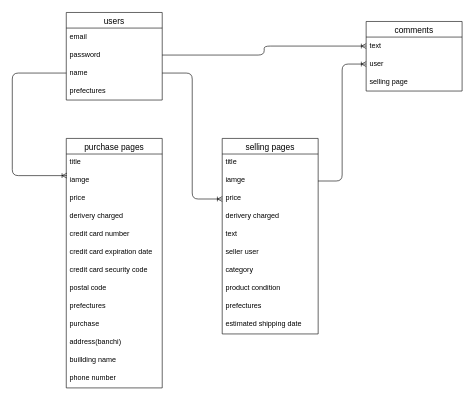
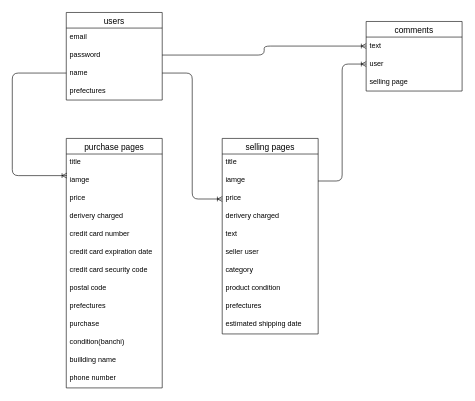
node "address(banchi)": label "address(banchi)" -> "condition(banchi)"
